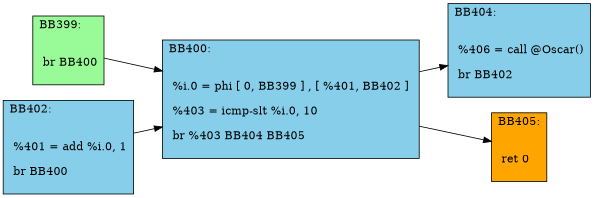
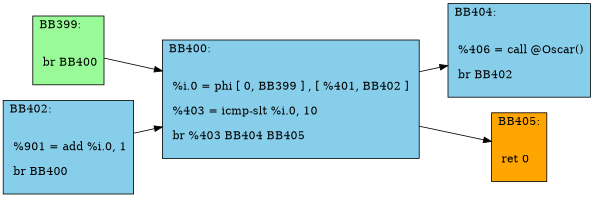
node "BB402:": text "%401 = add %i.0, 1" -> "%901 = add %i.0, 1"
